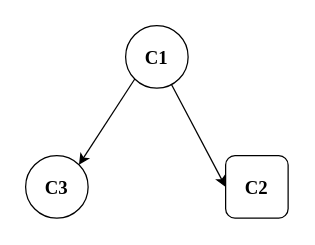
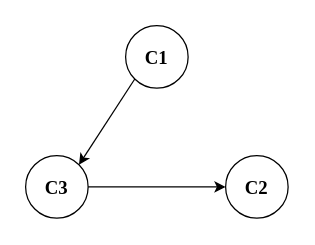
edge "C1" -> "C2": now "C3" -> "C2"
node "C2": shape rounded rectangle -> ellipse
